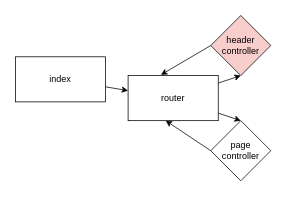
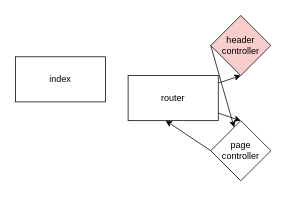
edge "header controller" -> "router": now "header controller" -> "page controller"
edge "index" -> "router": removed
